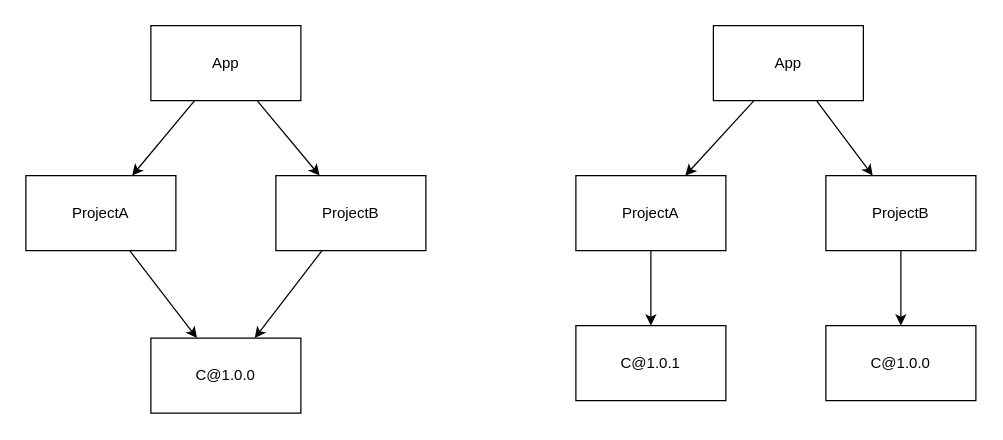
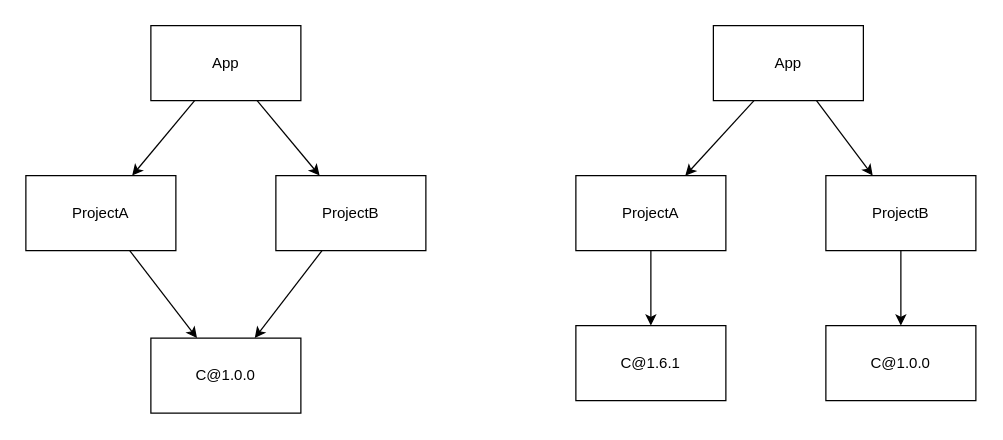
node "C@1.0.1": label "C@1.0.1" -> "C@1.6.1"
